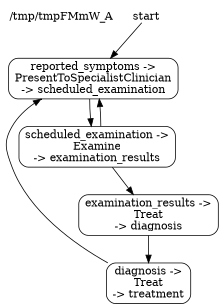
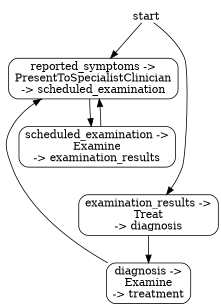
node "/tmp/tmpFMmW_A": removed
edge "scheduled_examination -> Examine -> examination_results" -> "examination_results -> Treat -> diagnosis": now "start" -> "examination_results -> Treat -> diagnosis"
node "diagnosis -> Treat -> treatment": label "diagnosis -> Treat -> treatment" -> "diagnosis -> Examine -> treatment"
